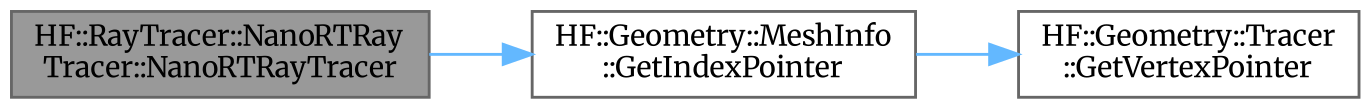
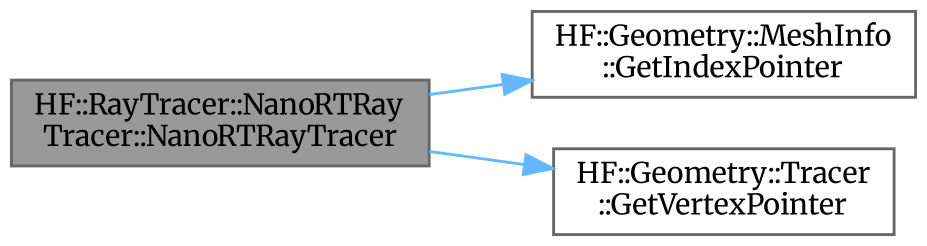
edge "HF::Geometry::MeshInfo ::GetIndexPointer" -> "HF::Geometry::Tracer ::GetVertexPointer": now "HF::RayTracer::NanoRTRay Tracer::NanoRTRayTracer" -> "HF::Geometry::Tracer ::GetVertexPointer"
